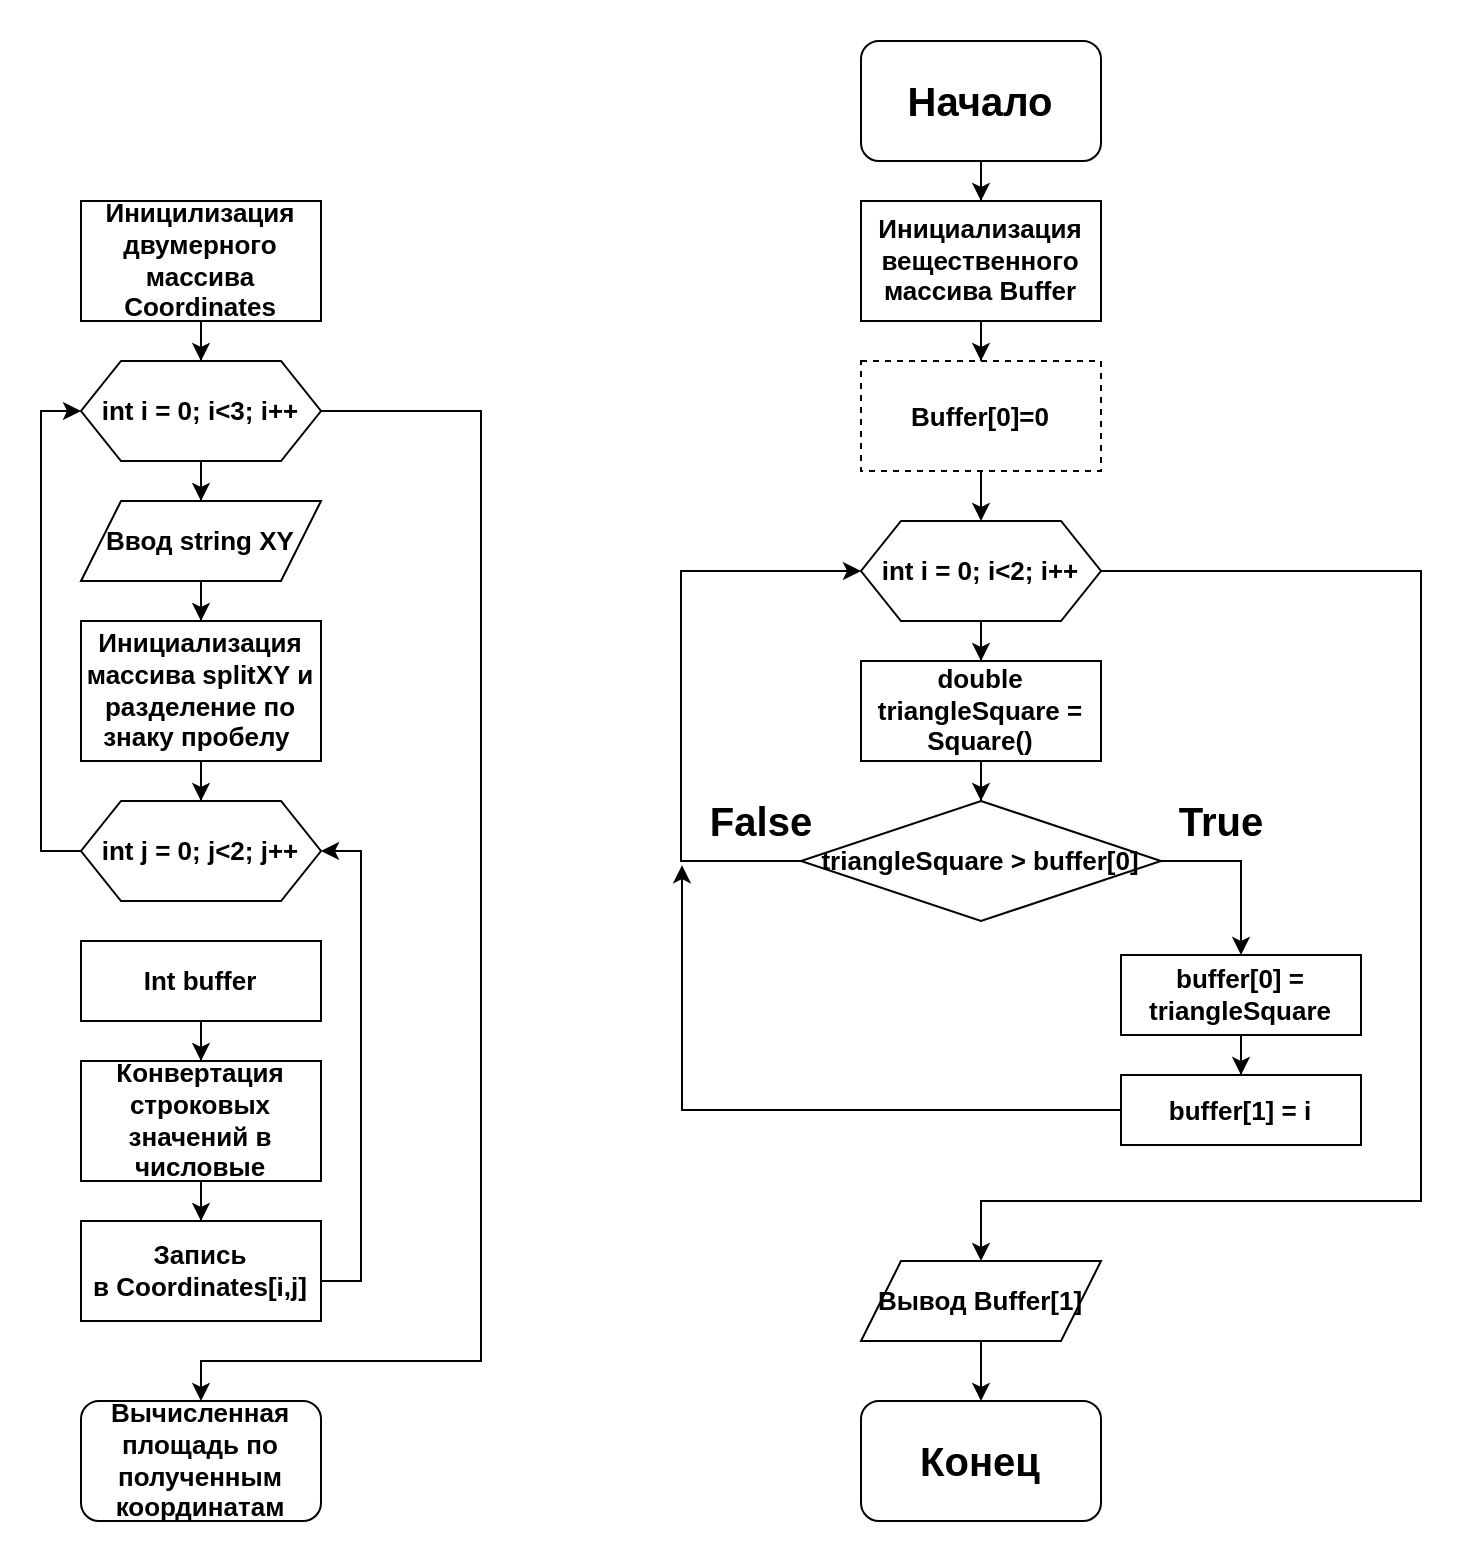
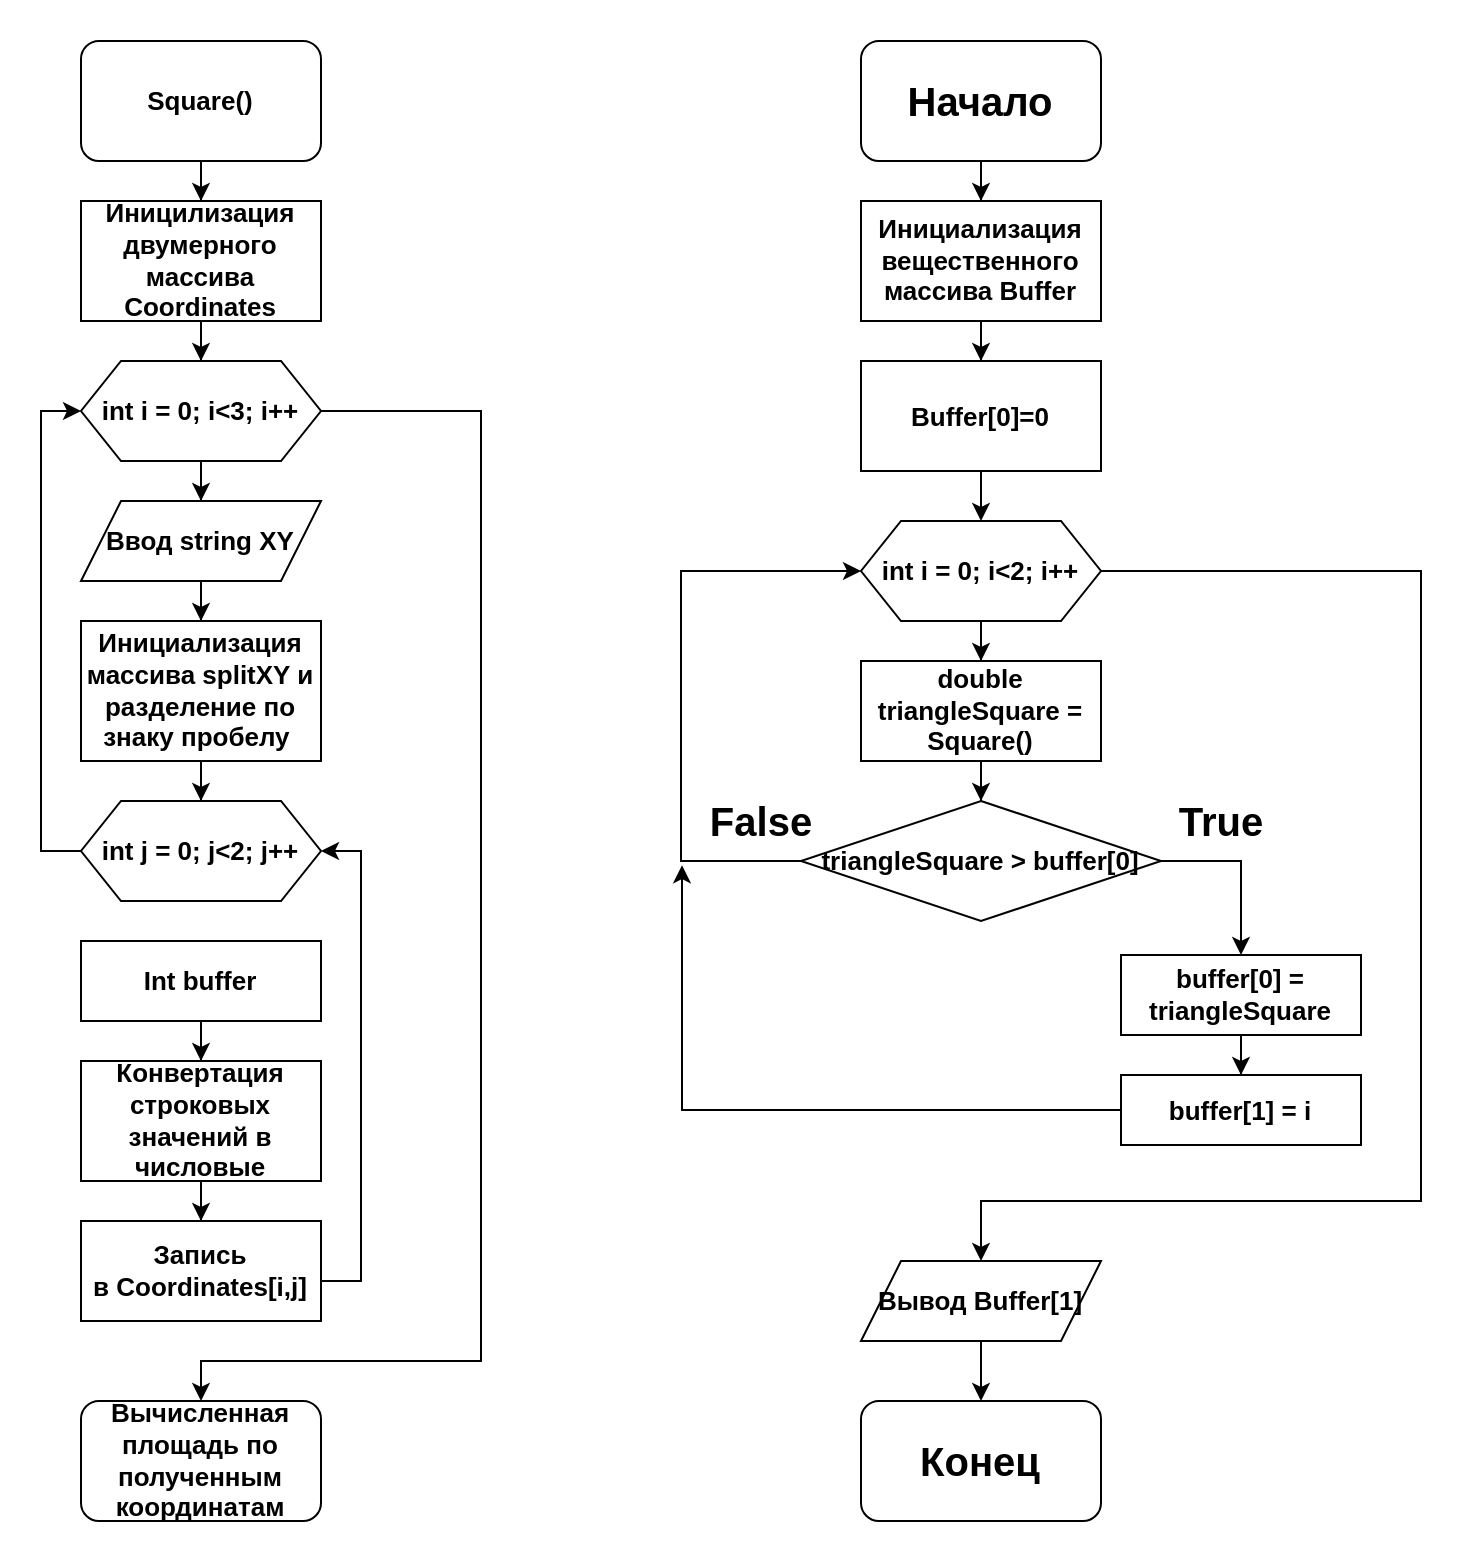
node "Square()": added
edge "Square()" -> "Иницилизация двумерного массива Coordinates": added
node "Buffer[0]=0": style dashed -> solid
